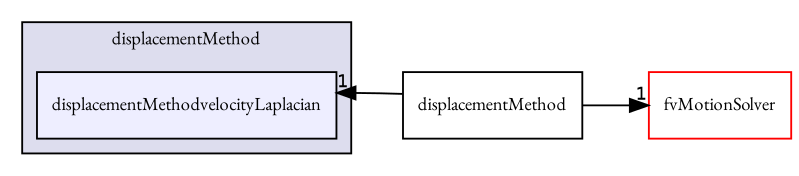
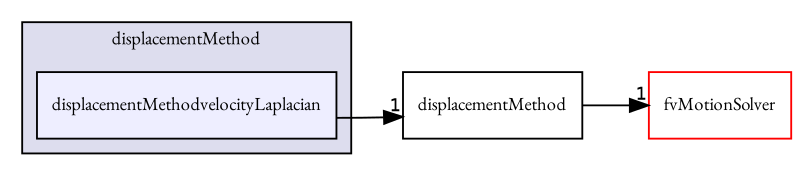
edge "displacementMethod" -> "displacementMethodvelocityLaplacian": reversed
